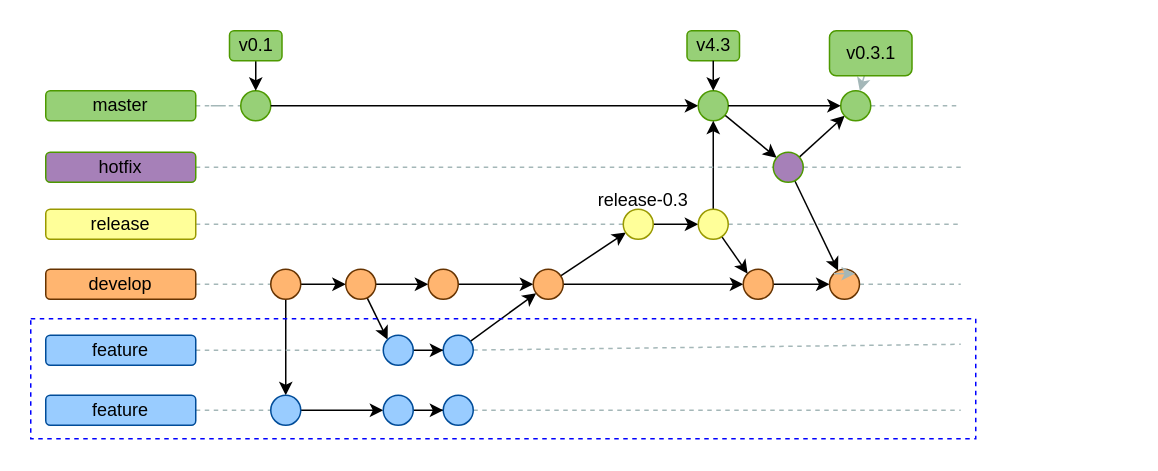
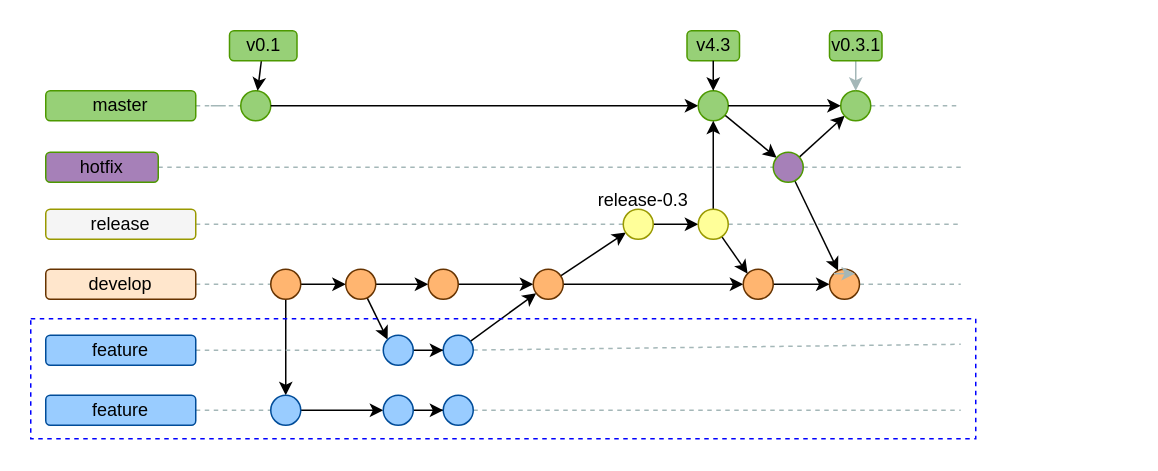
node "v0.1": size 53x30 -> 68x30
node "v0.3.1": size 83x45 -> 53x30
node "hotfix": size 150x30 -> 113x30
node "release": fillcolor #ffff99 -> #f5f5f5
node "develop": fillcolor #ffb570 -> #ffe6cc
